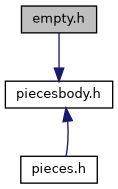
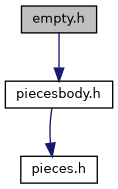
edge "pieces.h" -> "piecesbody.h": reversed
